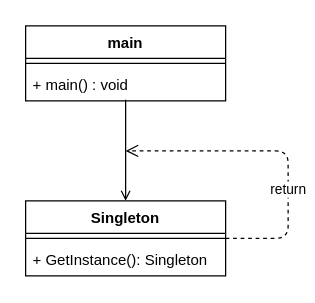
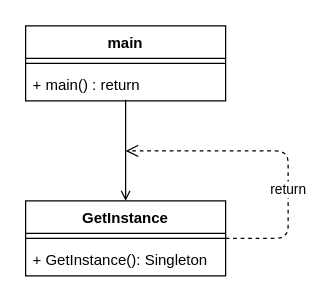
node "+ main() : void": label "+ main() : void" -> "+ main() : return"
node "Singleton": label "Singleton" -> "GetInstance"
